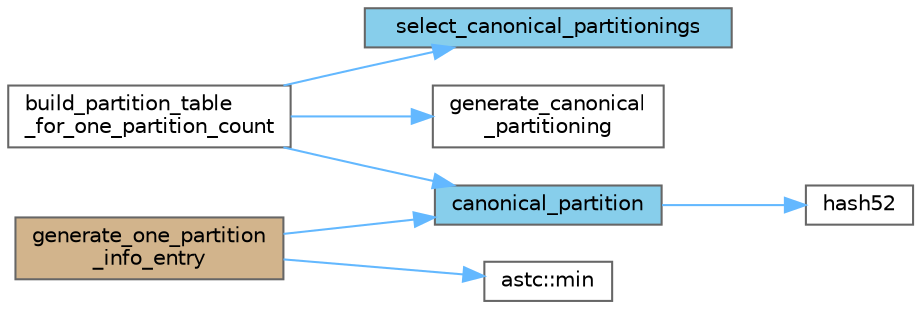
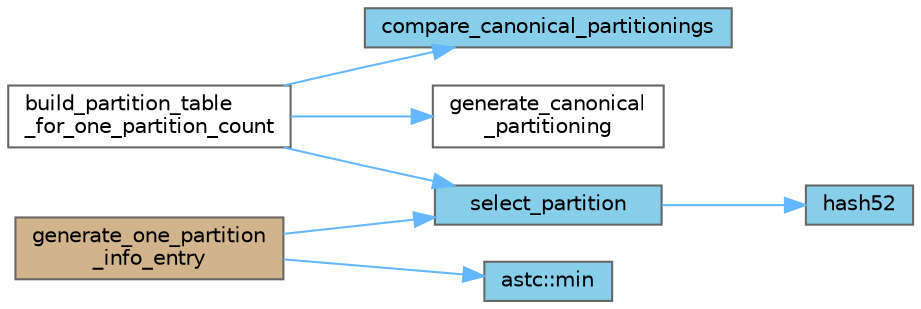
node "select_canonical_partitionings": label "select_canonical_partitionings" -> "compare_canonical_partitionings"
node "canonical_partition": label "canonical_partition" -> "select_partition"
node "hash52": fillcolor white -> skyblue
node "astc::min": fillcolor white -> skyblue
